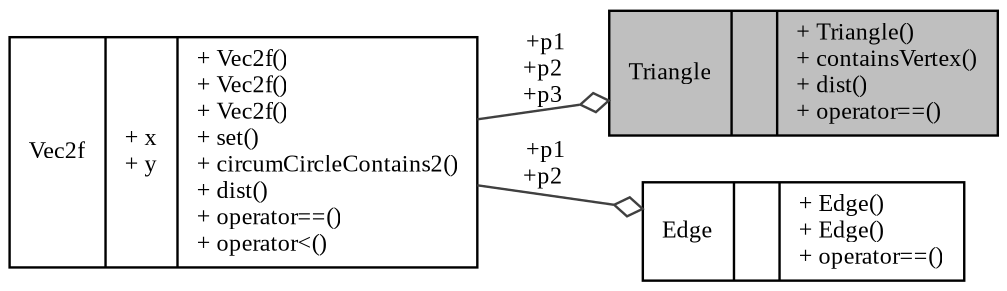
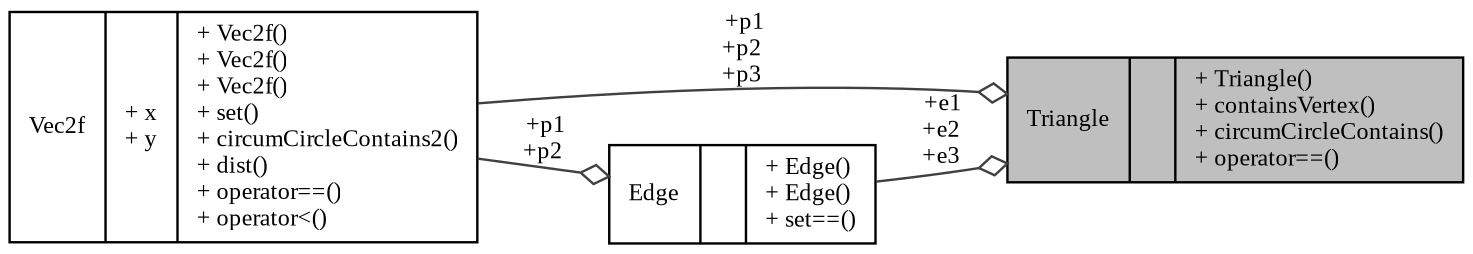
node "Triangle": text "+ dist()" -> "+ circumCircleContains()"
edge "Edge" -> "Triangle": added, label "+e1 +e2 +e3"
node "Edge": text "+ operator==()" -> "+ set==()"
